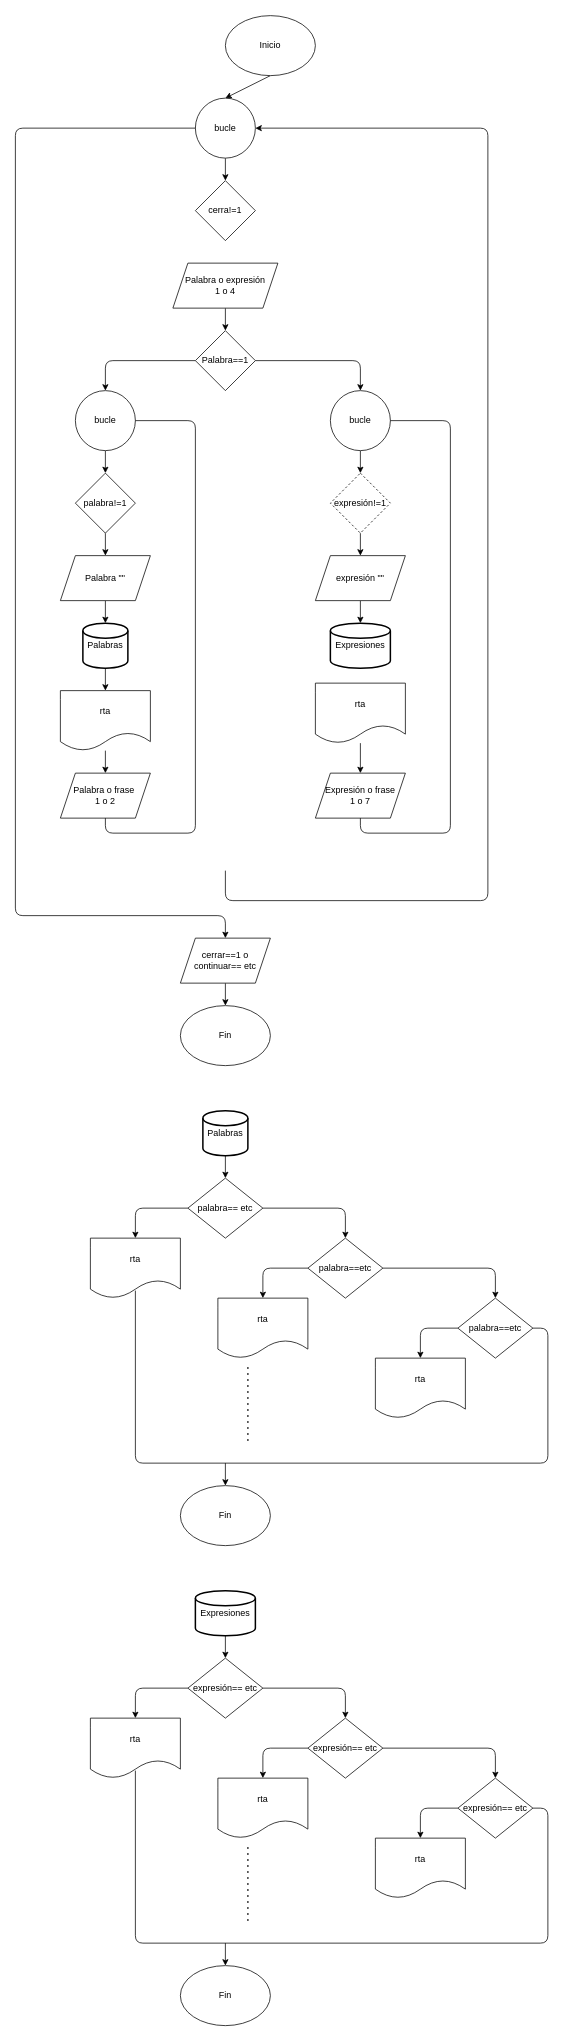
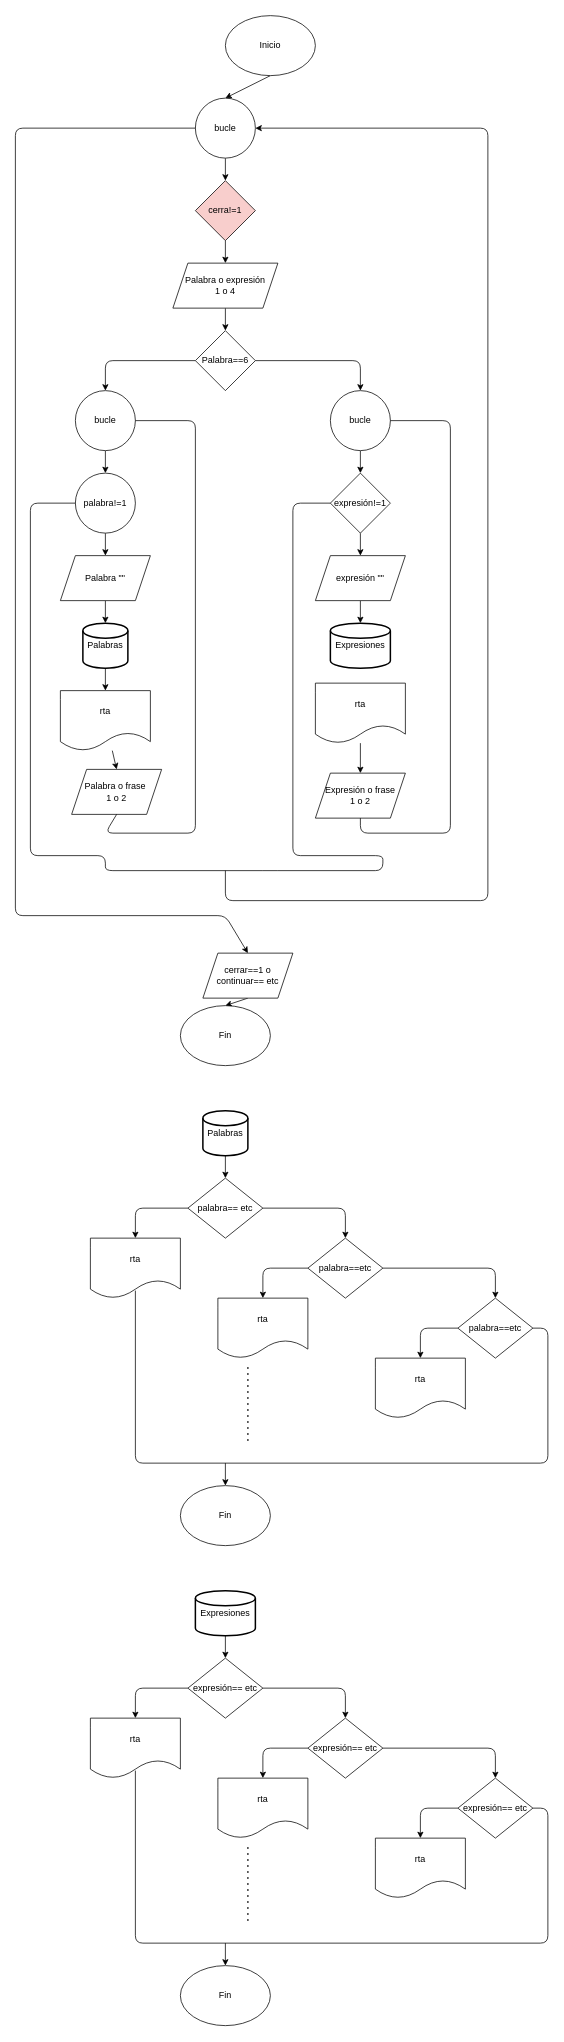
node "cerra!=1": fillcolor #ffffff -> #f8cecc
edge "cerra!=1" -> "Palabra o expresión 1 o 4": added
node "Palabra==1": label "Palabra==1" -> "Palabra==6"
node "palabra!=1": shape diamond -> ellipse
node "expresión!=1": style dashed -> solid
node "Palabra o frase 1 o 2": moved (105, 795) -> (117, 792)
node "Expresión o frase 1 o 7": label "Expresión o frase 1 o 7" -> "Expresión o frase 1 o 2"
edge "palabra!=1" -- "expresión!=1": added
node "cerrar==1 o continuar== etc": moved (225, 960) -> (248, 975)
